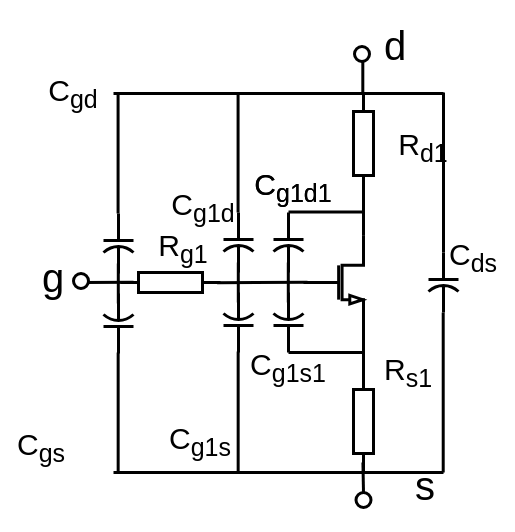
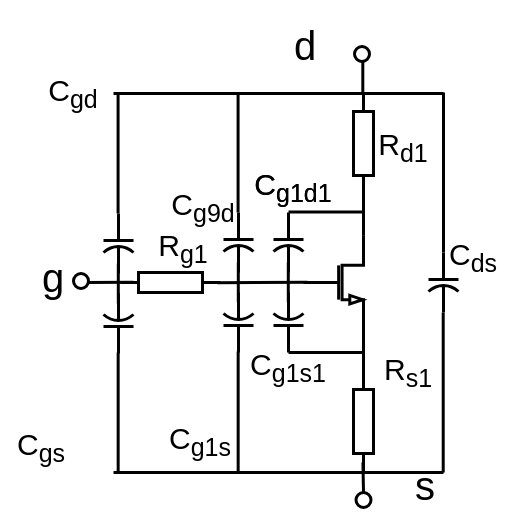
node "d": moved (395, 46) -> (305, 46)
node "Rd1": moved (424, 148) -> (404, 148)
node "Cg1d": label "Cg1d" -> "Cg9d"
